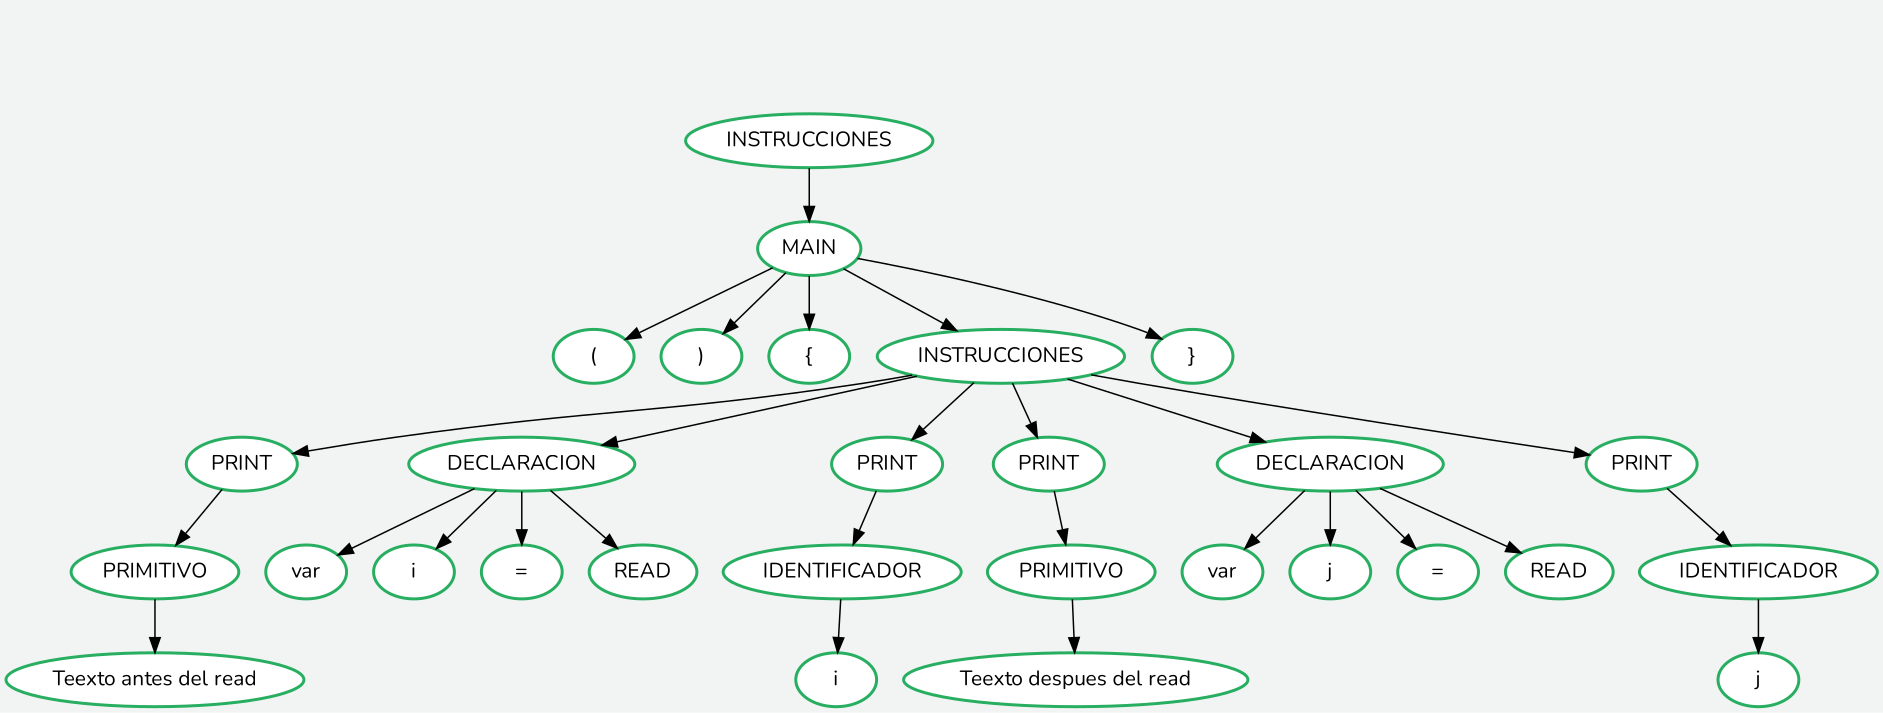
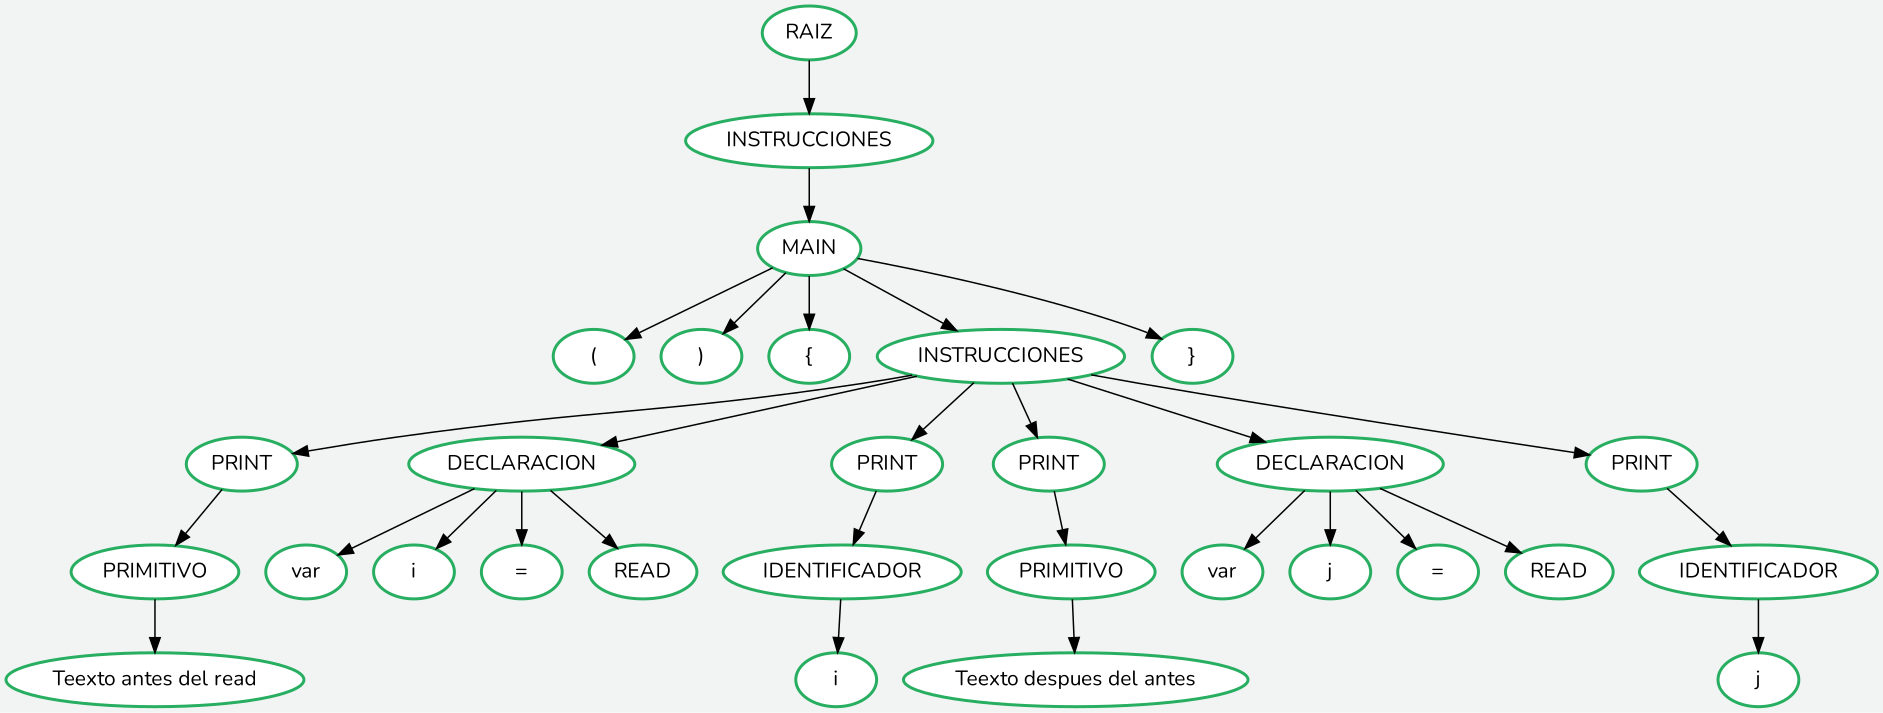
node "RAIZ": added
node "Teexto despues del read": label "Teexto despues del read" -> "Teexto despues del antes"
